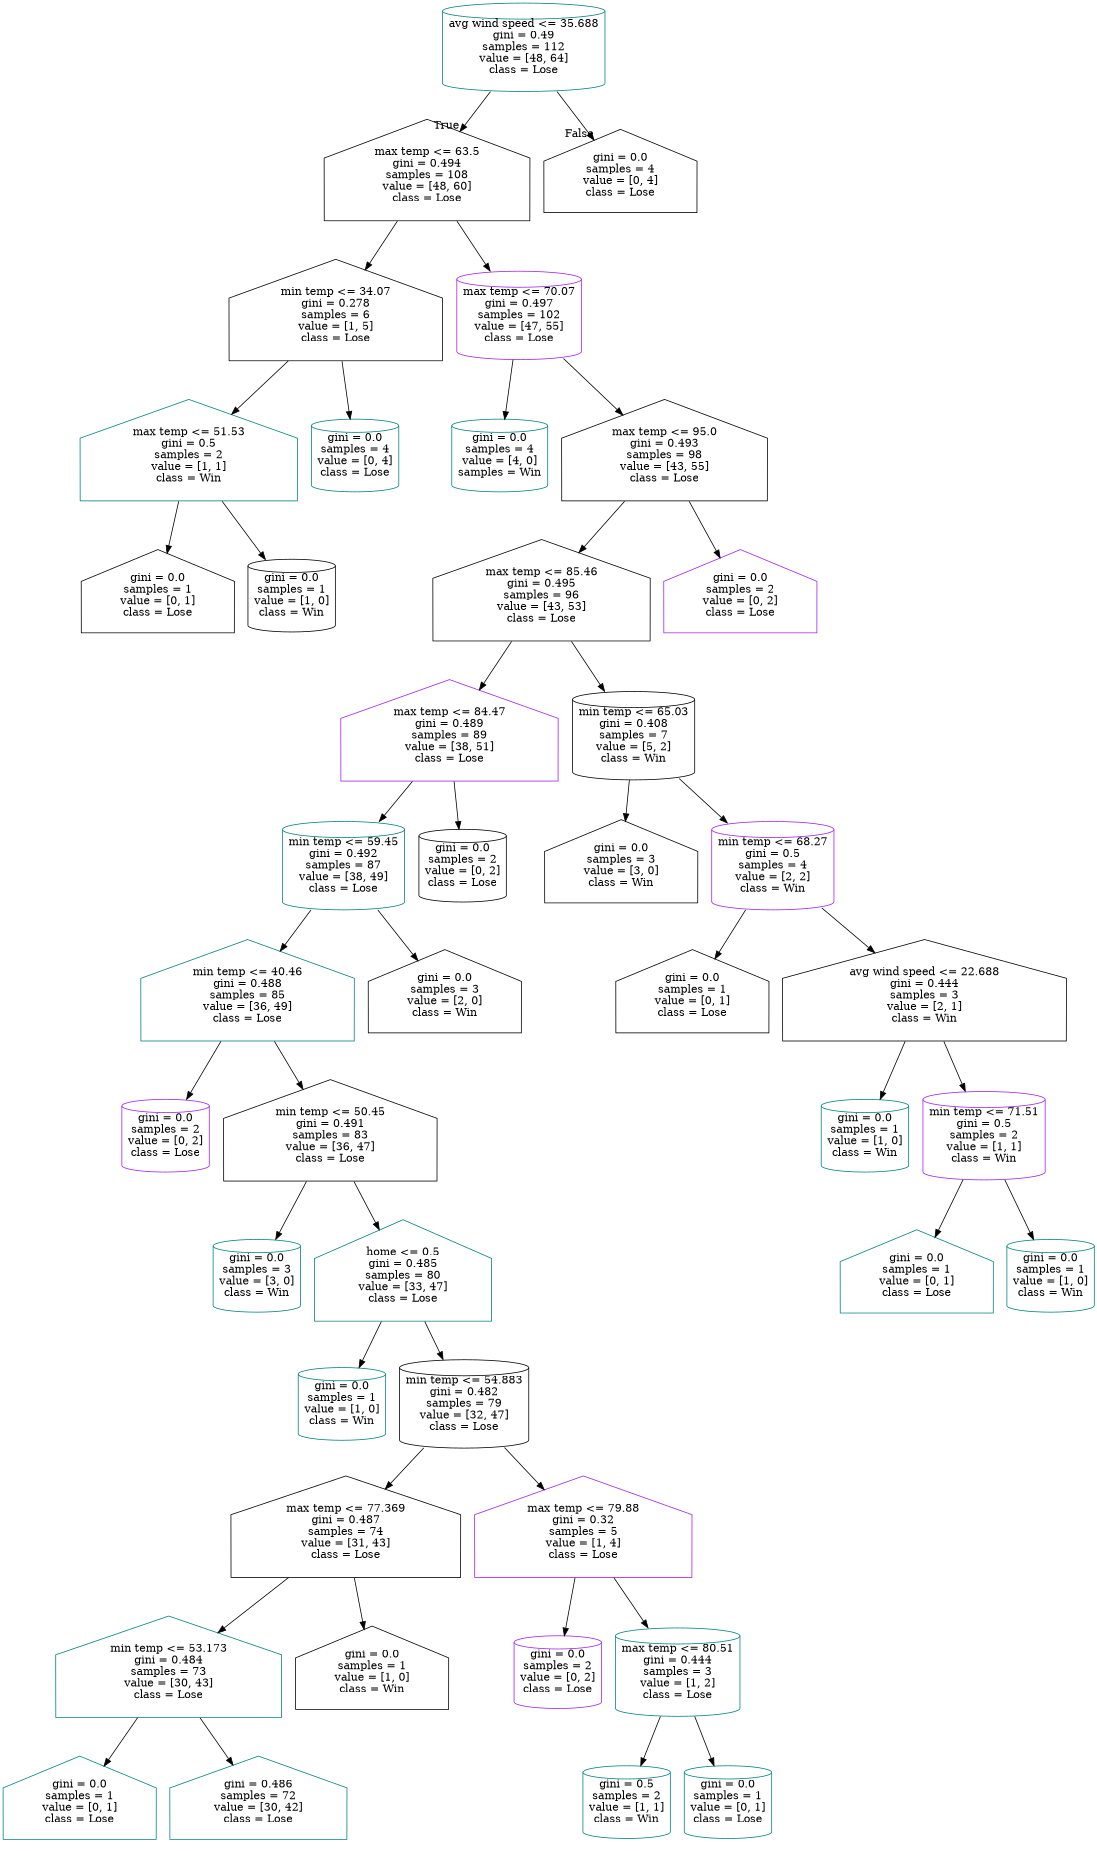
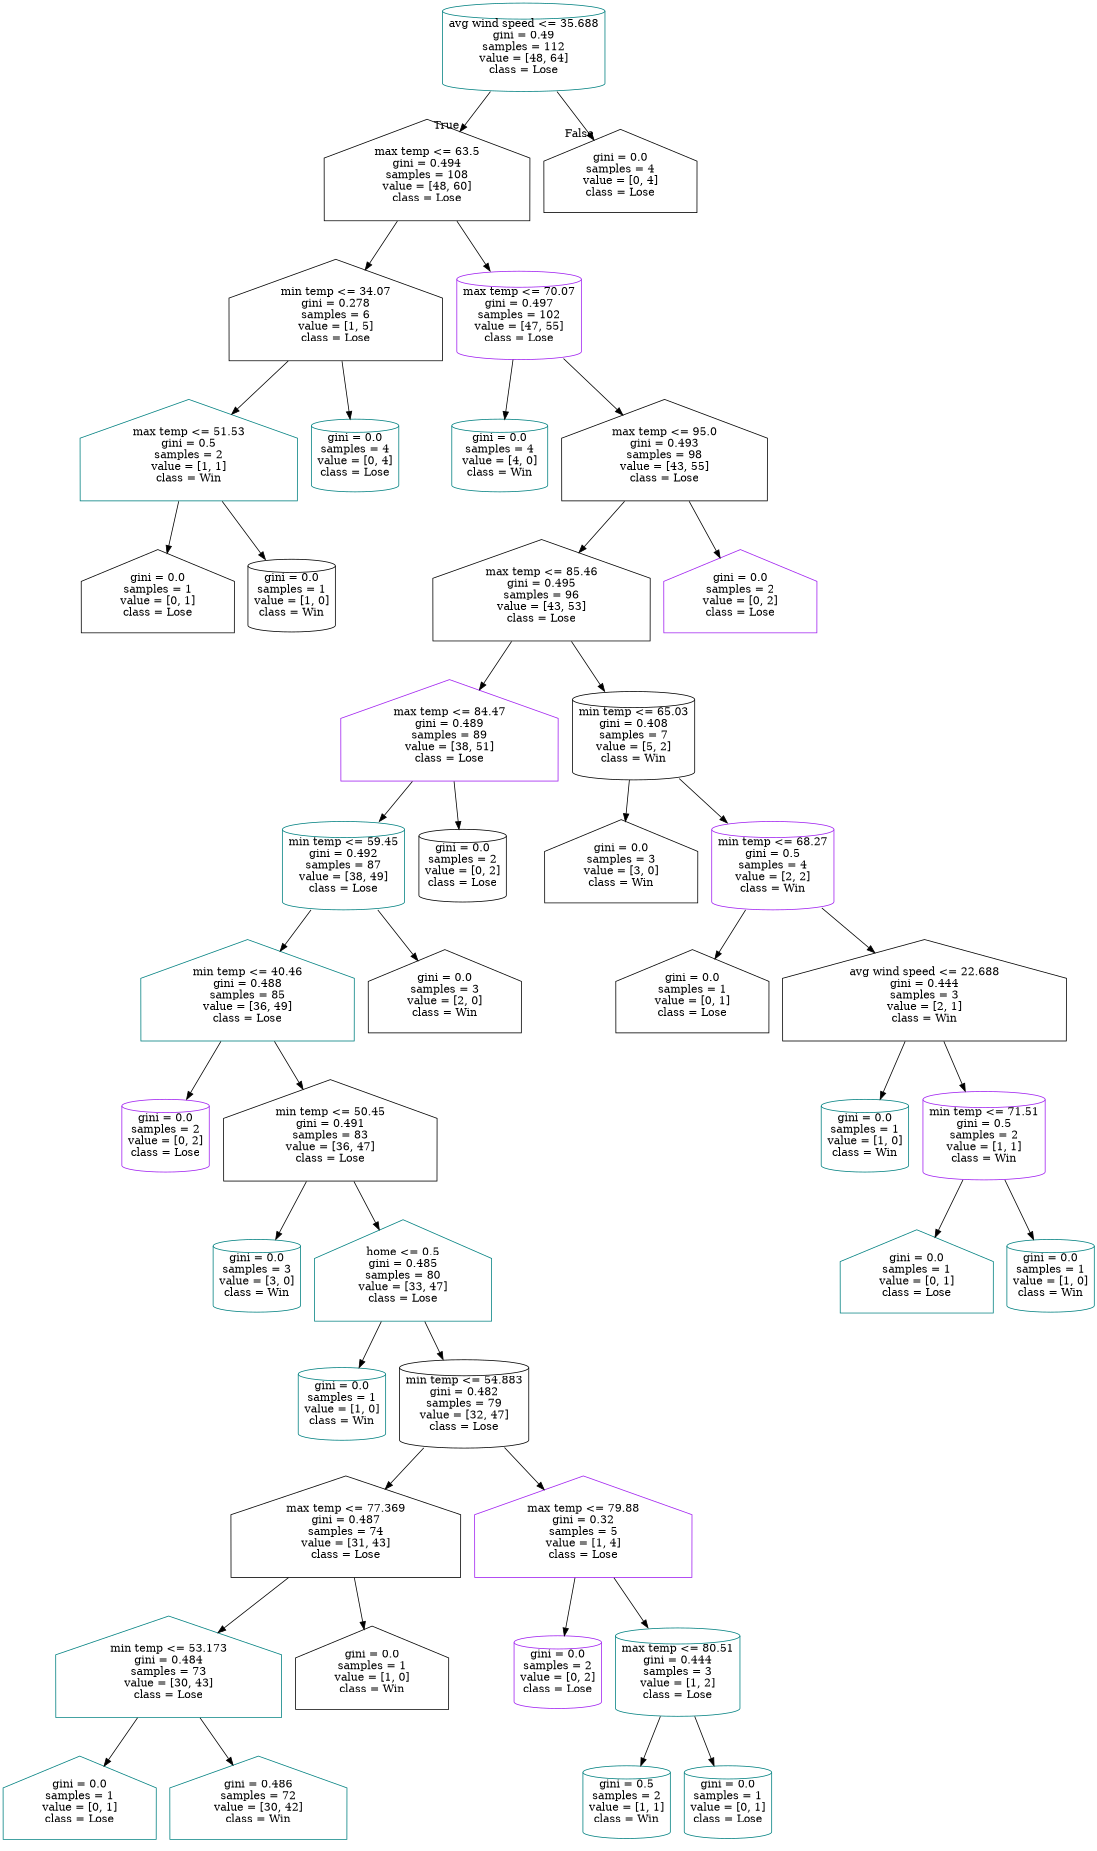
node "gini = 0.0 samples = 4 value = [4, 0] samples = Win": label "gini = 0.0 samples = 4 value = [4, 0] samples = Win" -> "gini = 0.0 samples = 4 value = [4, 0] class = Win"
node "gini = 0.486 samples = 72 value = [30, 42] class = Lose": label "gini = 0.486 samples = 72 value = [30, 42] class = Lose" -> "gini = 0.486 samples = 72 value = [30, 42] class = Win"
